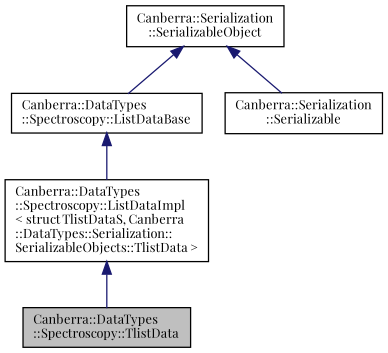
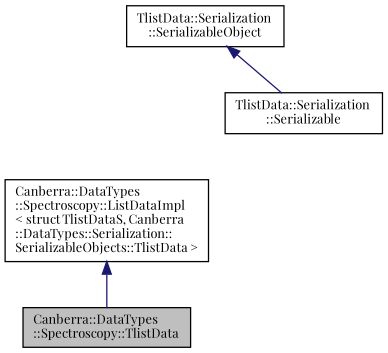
node "Canberra::Serialization ::SerializableObject": label "Canberra::Serialization ::SerializableObject" -> "TlistData::Serialization ::SerializableObject"
node "Canberra::DataTypes ::Spectroscopy::ListDataBase": removed
node "Canberra::Serialization ::Serializable": label "Canberra::Serialization ::Serializable" -> "TlistData::Serialization ::Serializable"
